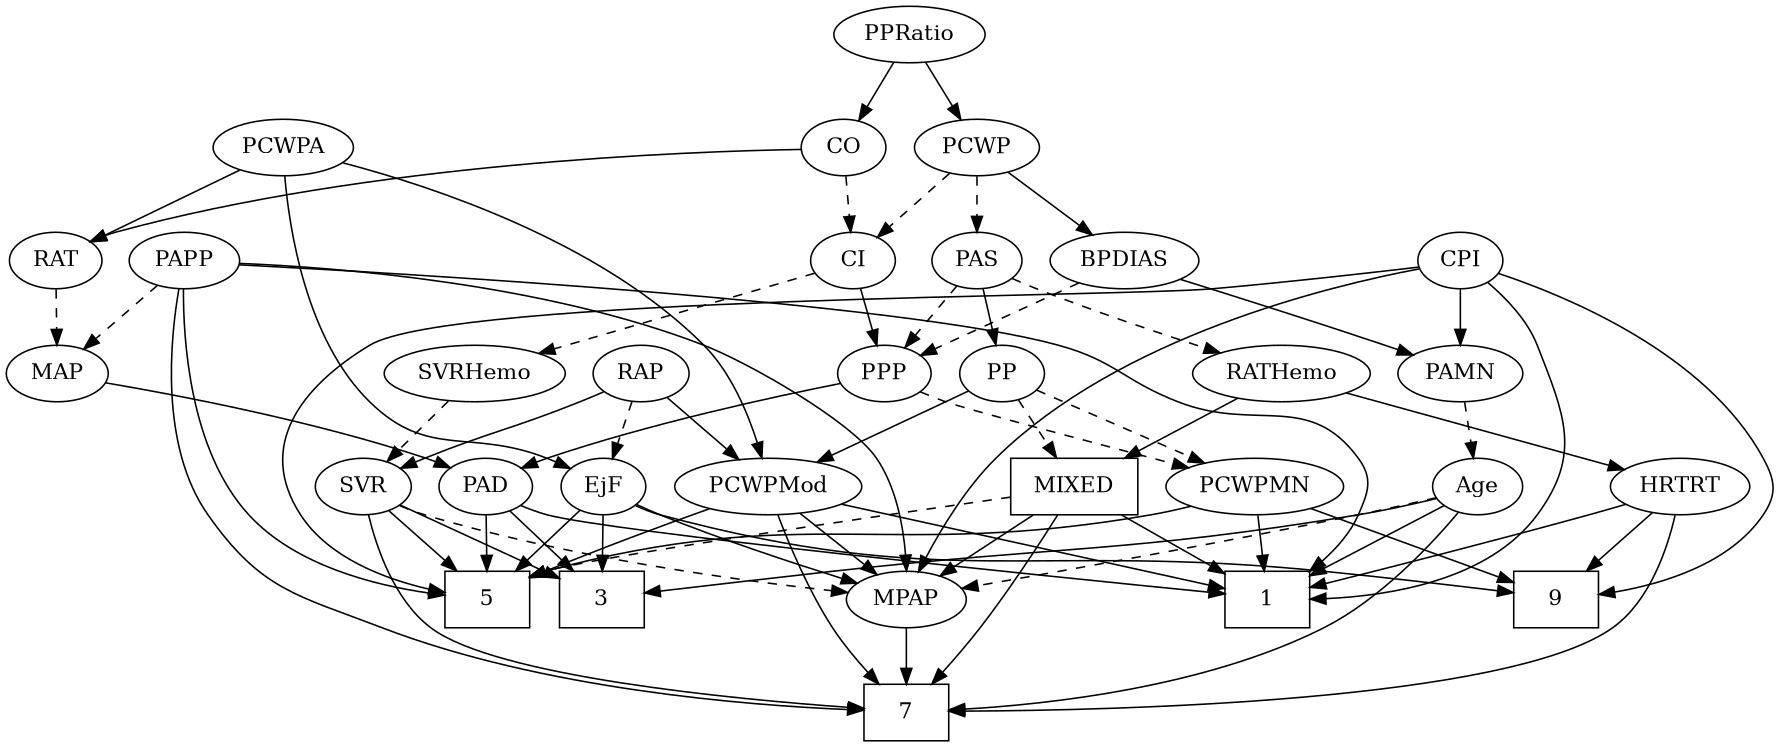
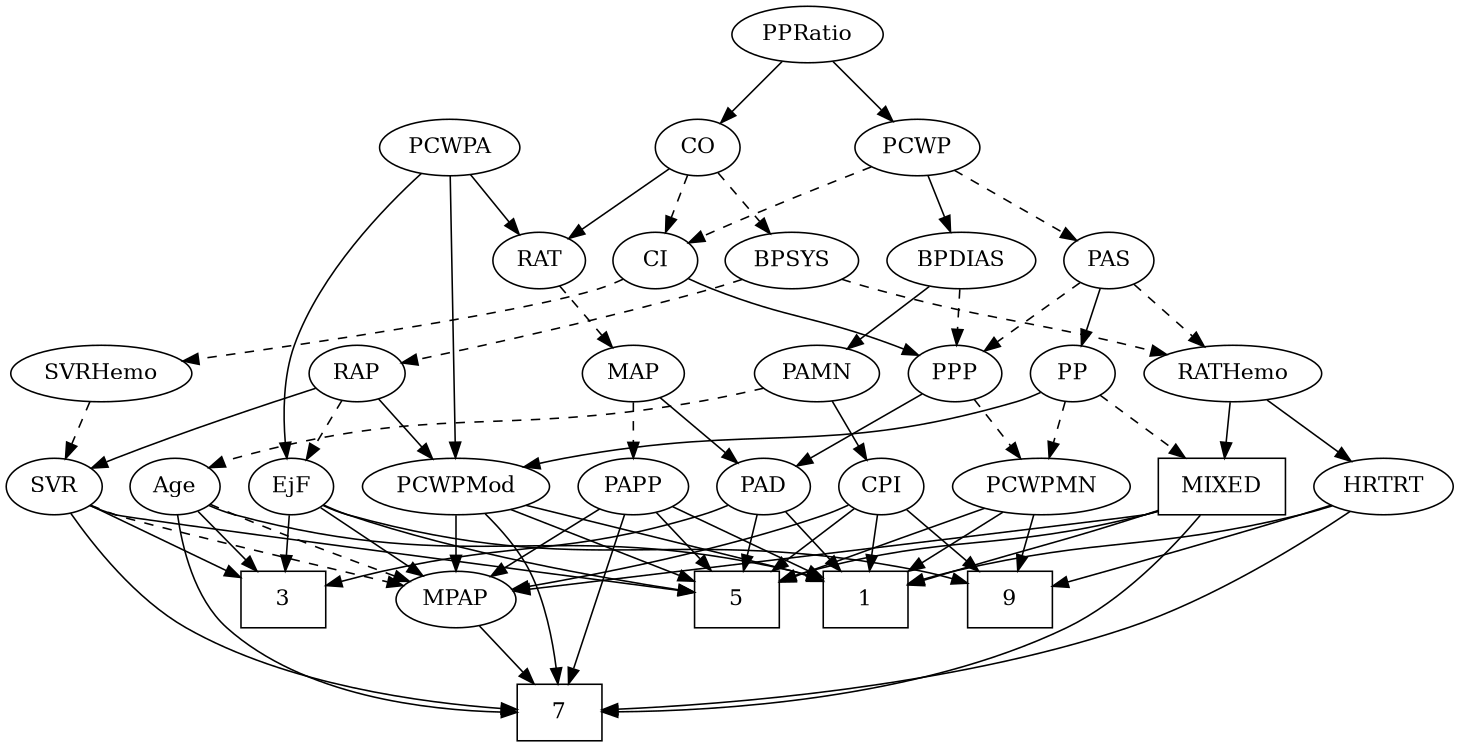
node "BPSYS": added
edge "CPI" -> "PAMN": reversed
edge "PAPP" -> "MAP": reversed
edge "MIXED" -> "5": style dashed -> solid
